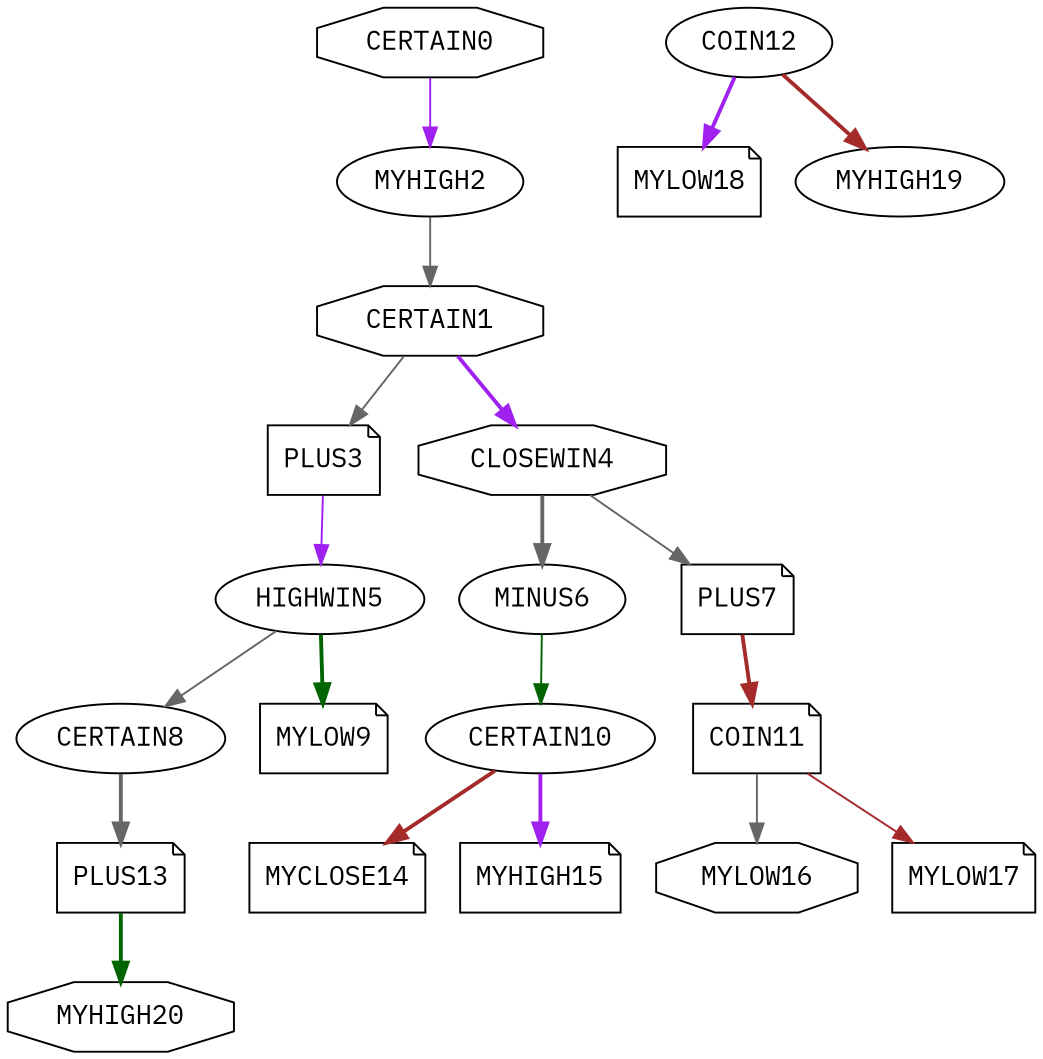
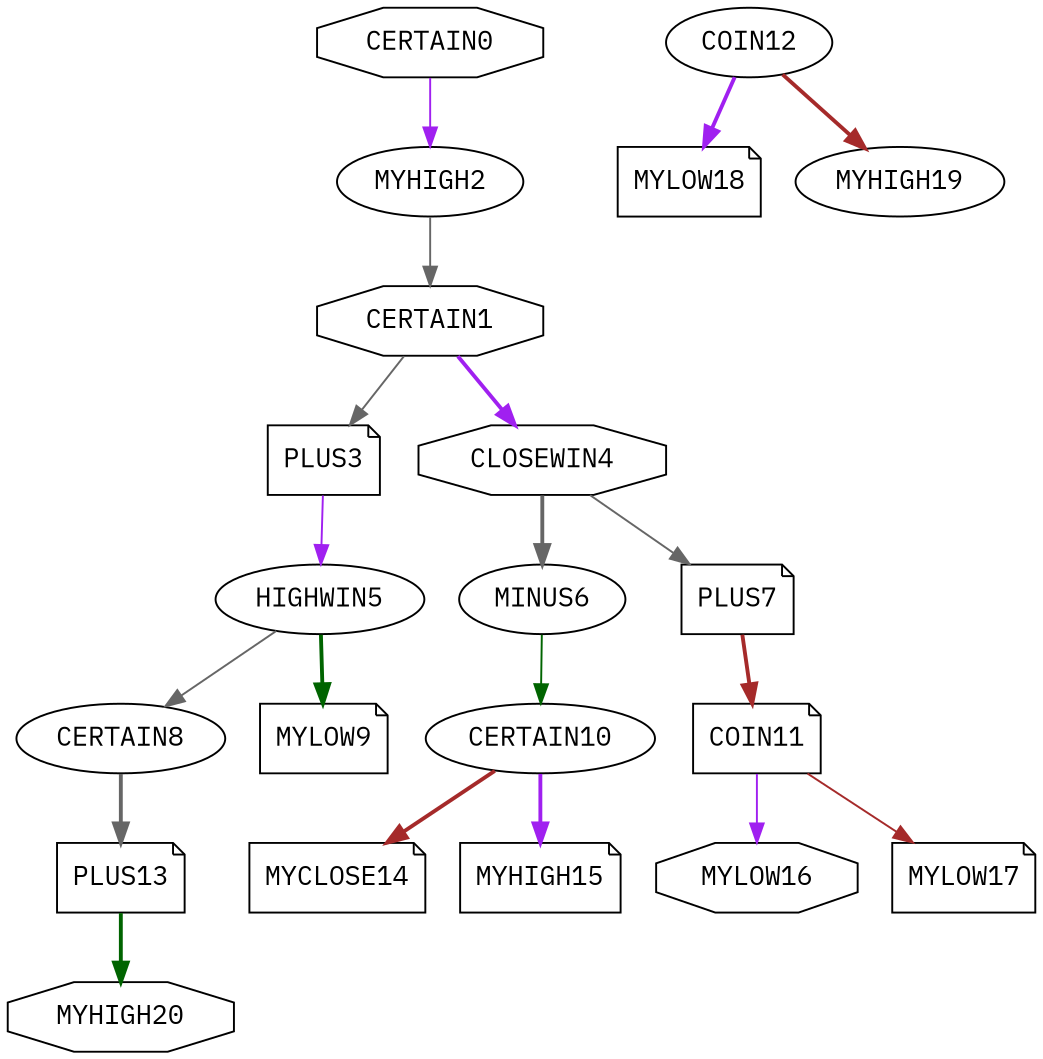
edge "COIN11" -> "MYLOW16": color gray40 -> purple
